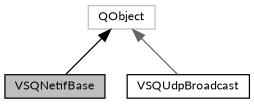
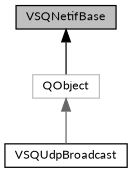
edge "VSQNetifBase" -> "QObject": reversed
